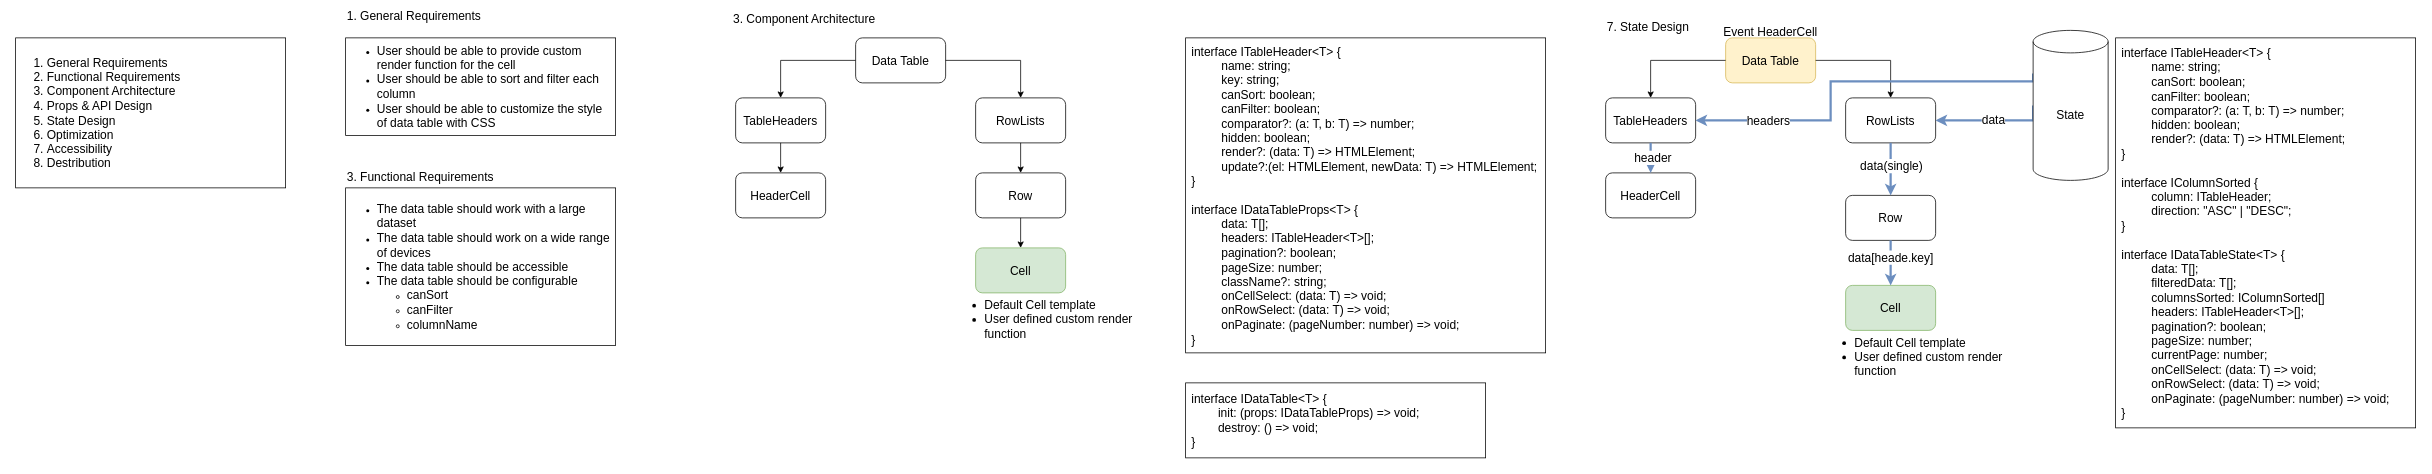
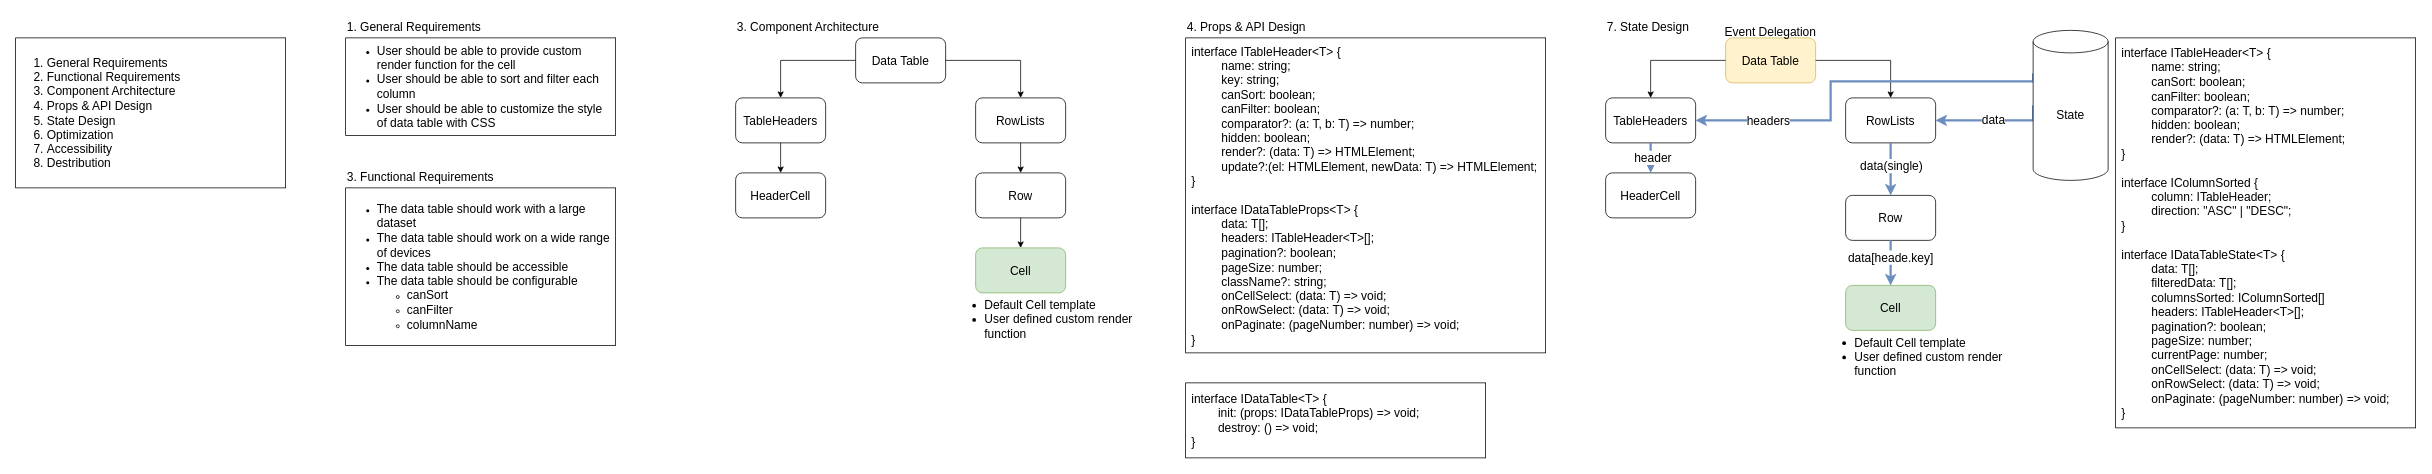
node "1. General Requirements": moved (435, 15) -> (435, 27)
node "3. Component Architecture": moved (822, 19) -> (825, 27)
node "4. Props & API Design": added
node "Event HeaderCell": label "Event HeaderCell" -> "Event Delegation"
